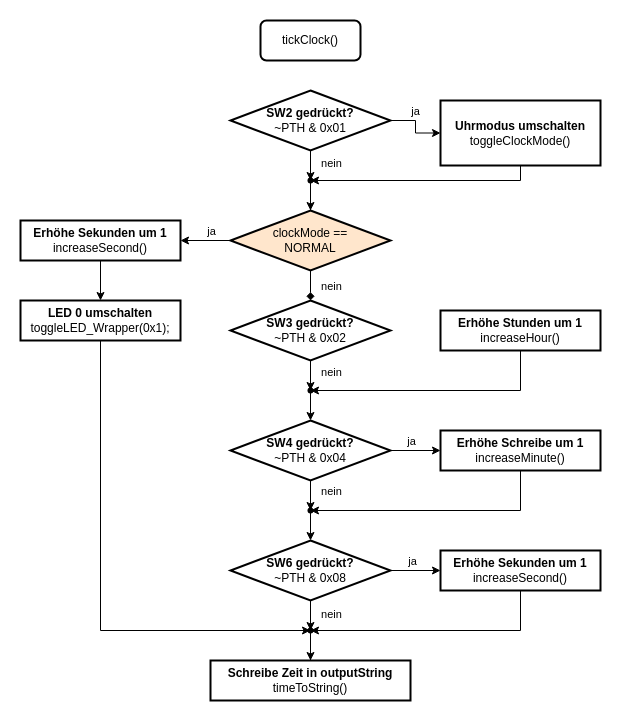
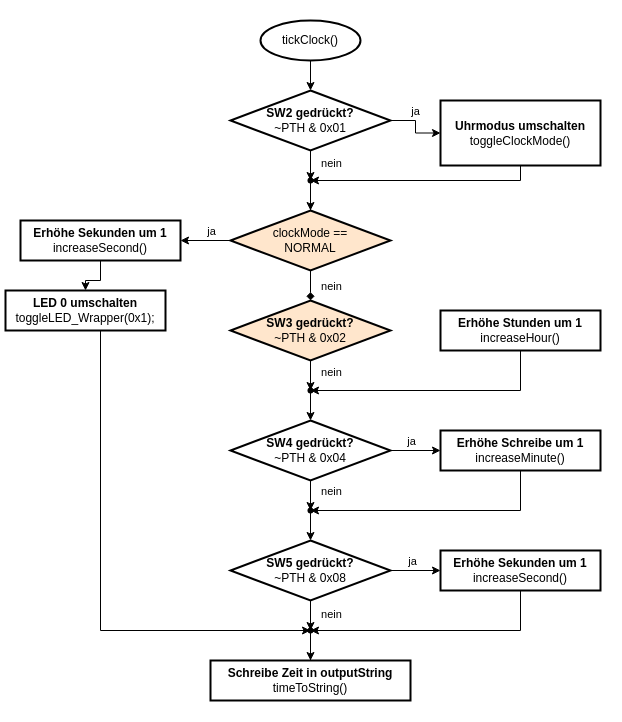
node "tickClock()": shape rounded rectangle -> ellipse
edge "tickClock()" -> "SW2 gedrückt? ~PTH & 0x01": added
node "LED 0 umschalten toggleLED_Wrapper(0x1);": moved (101, 321) -> (86, 311)
node "SW3 gedrückt? ~PTH & 0x02": fillcolor #ffffff -> #ffe6cc
node "SW6 gedrückt? ~PTH & 0x08": label "SW6 gedrückt? ~PTH & 0x08" -> "SW5 gedrückt? ~PTH & 0x08"
